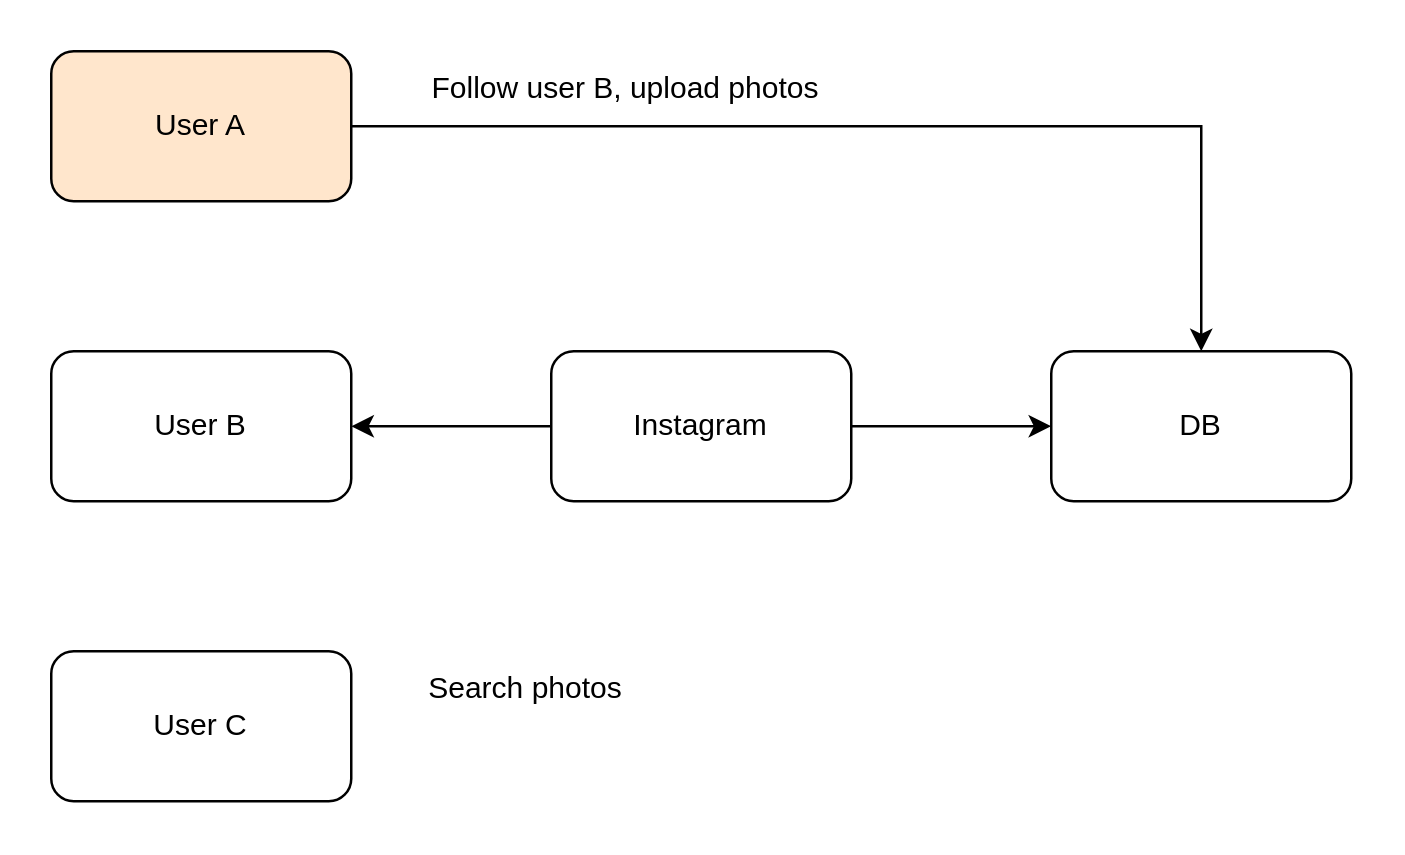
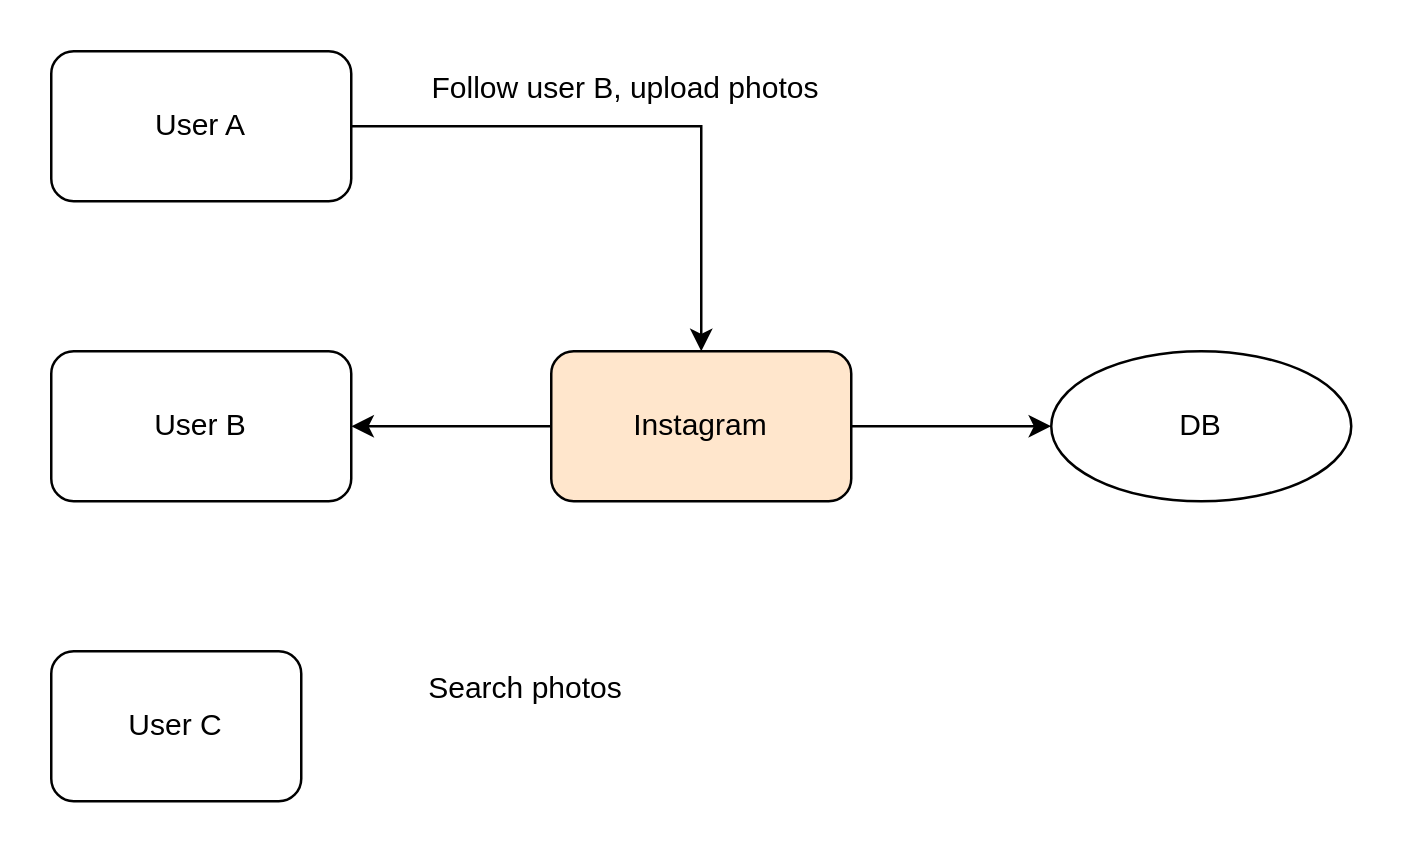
node "User A": fillcolor #ffe6cc -> #ffffff
edge "User A" -> "DB": now "User A" -> "Instagram"
node "Instagram": fillcolor #ffffff -> #ffe6cc
node "DB": shape rounded rectangle -> ellipse
node "User C": size 300x150 -> 250x150
